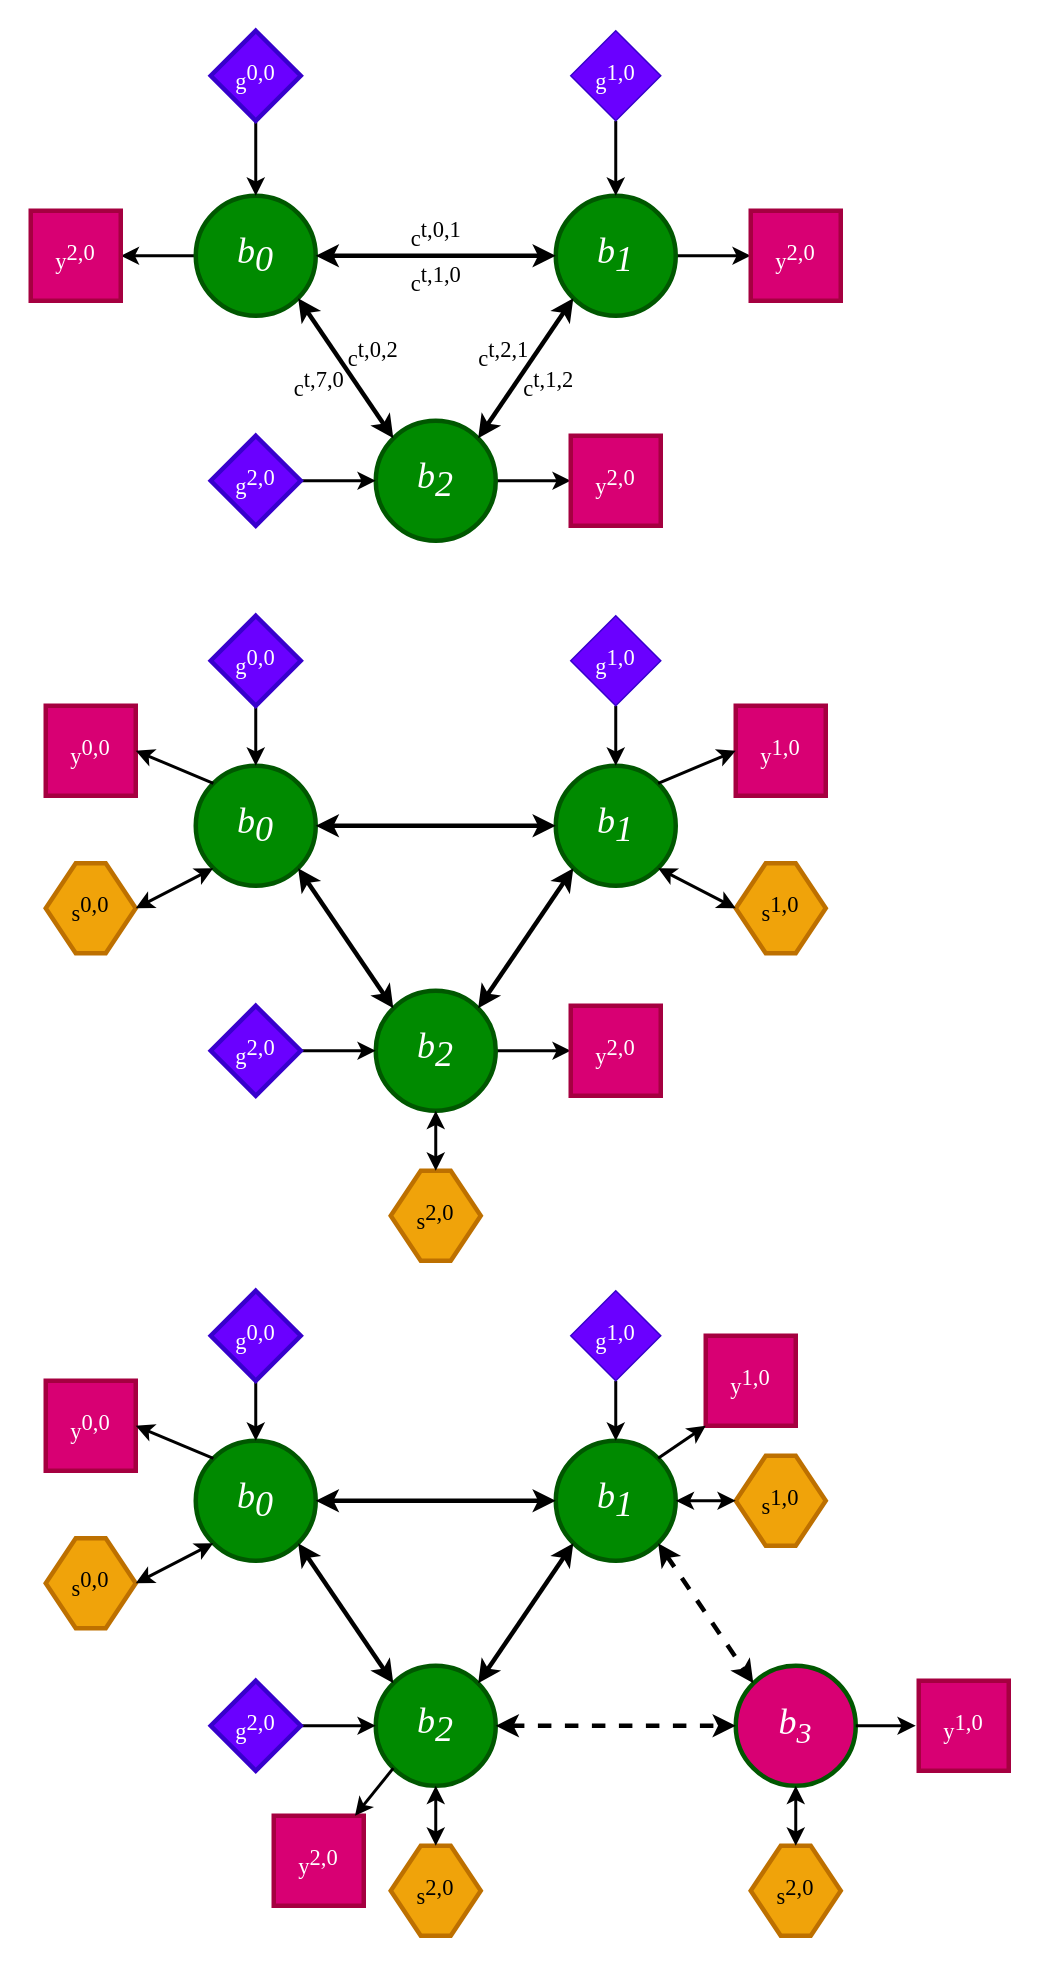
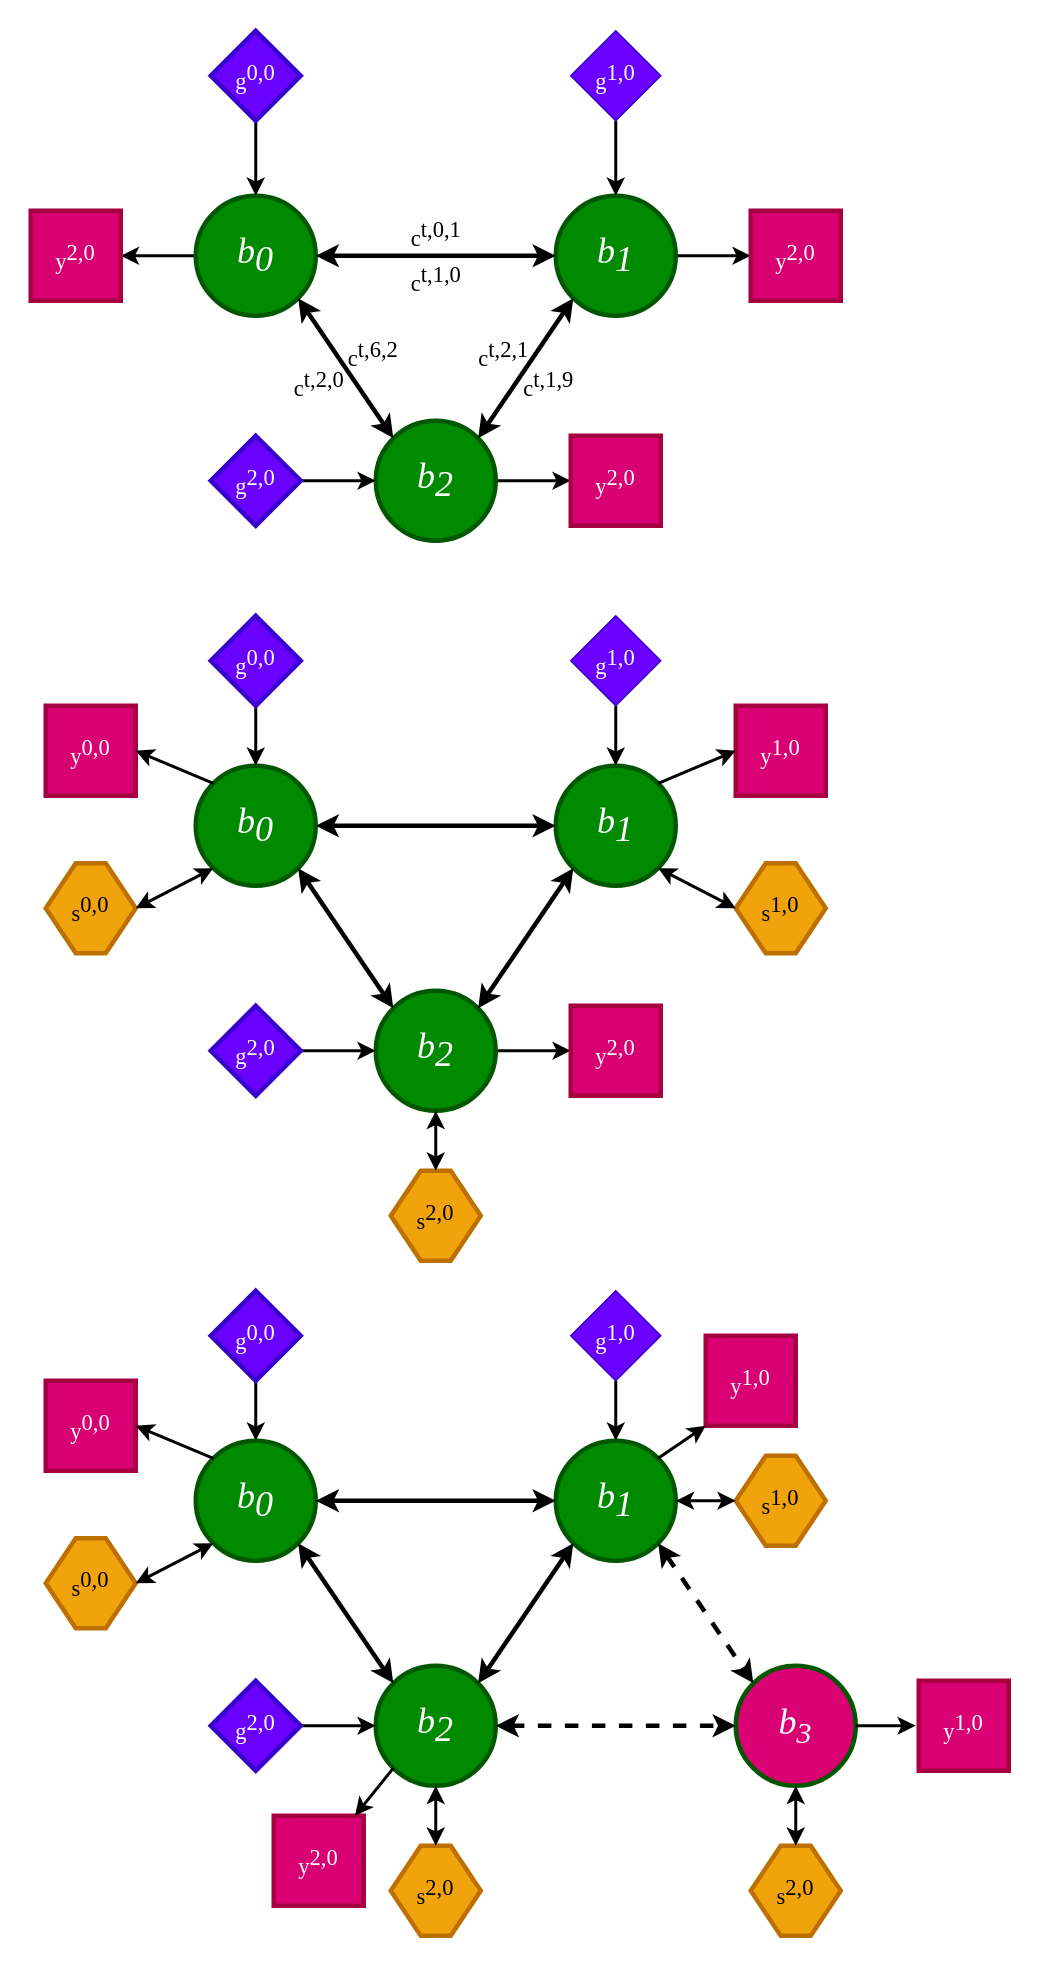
node "ct,0,2": label "ct,0,2" -> "ct,6,2"
node "ct,7,0": label "ct,7,0" -> "ct,2,0"
node "ct,1,2": label "ct,1,2" -> "ct,1,9"
